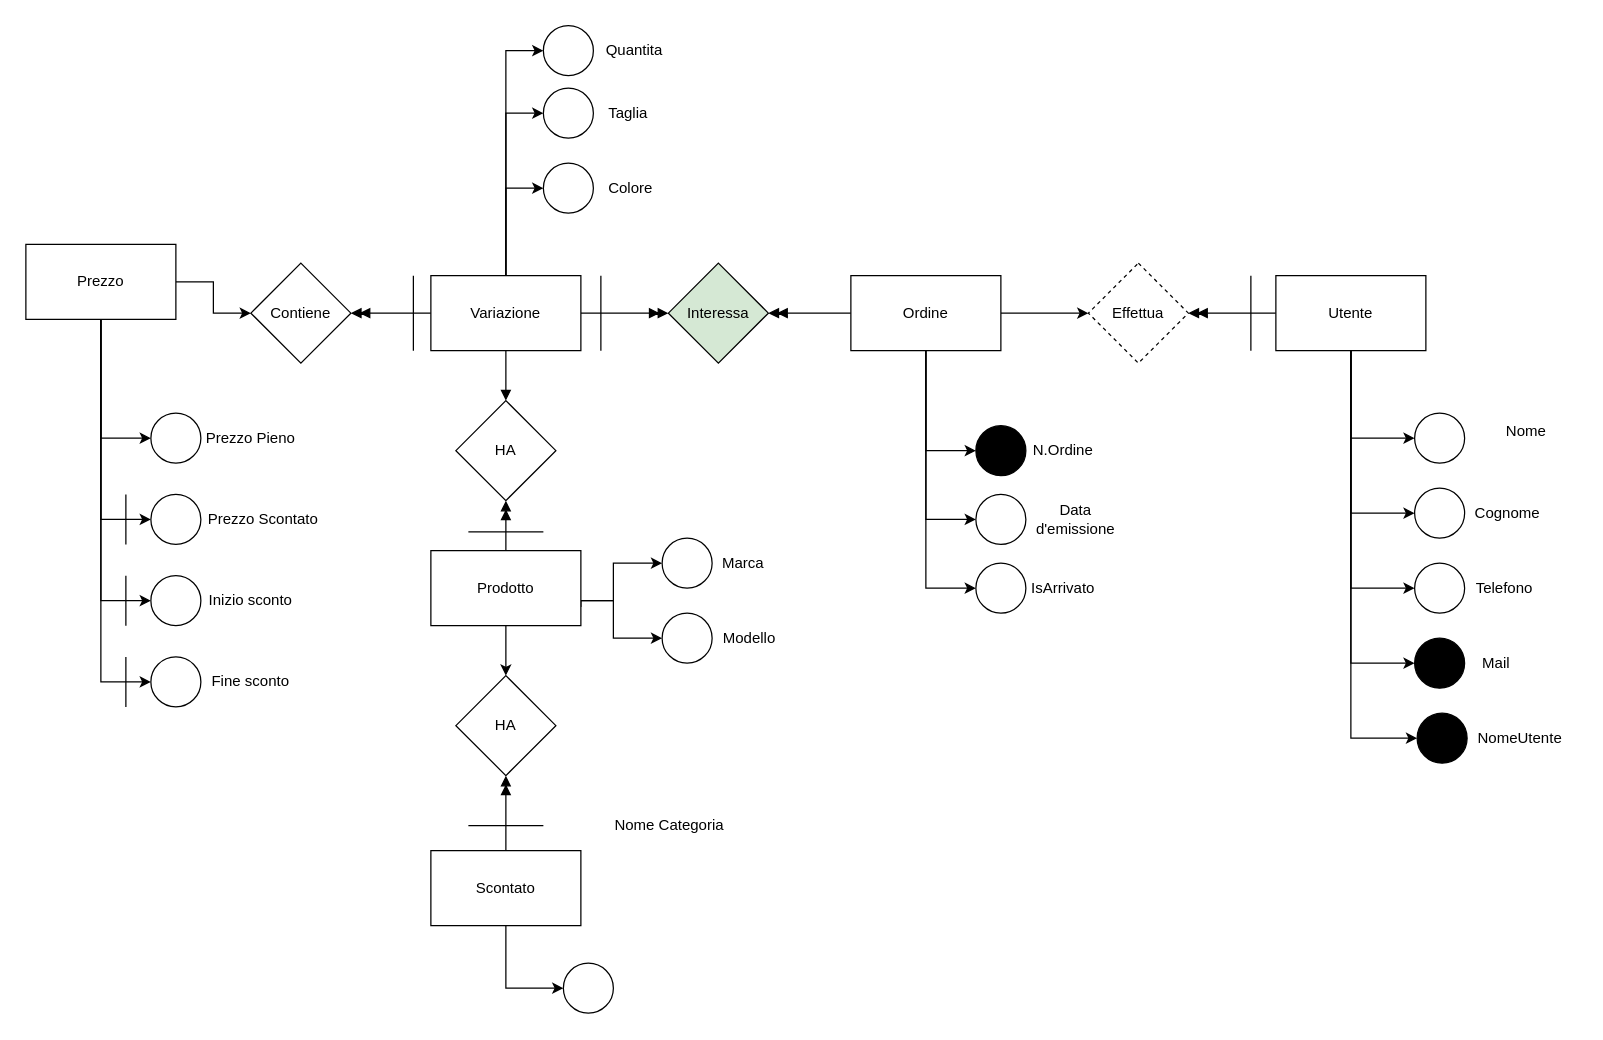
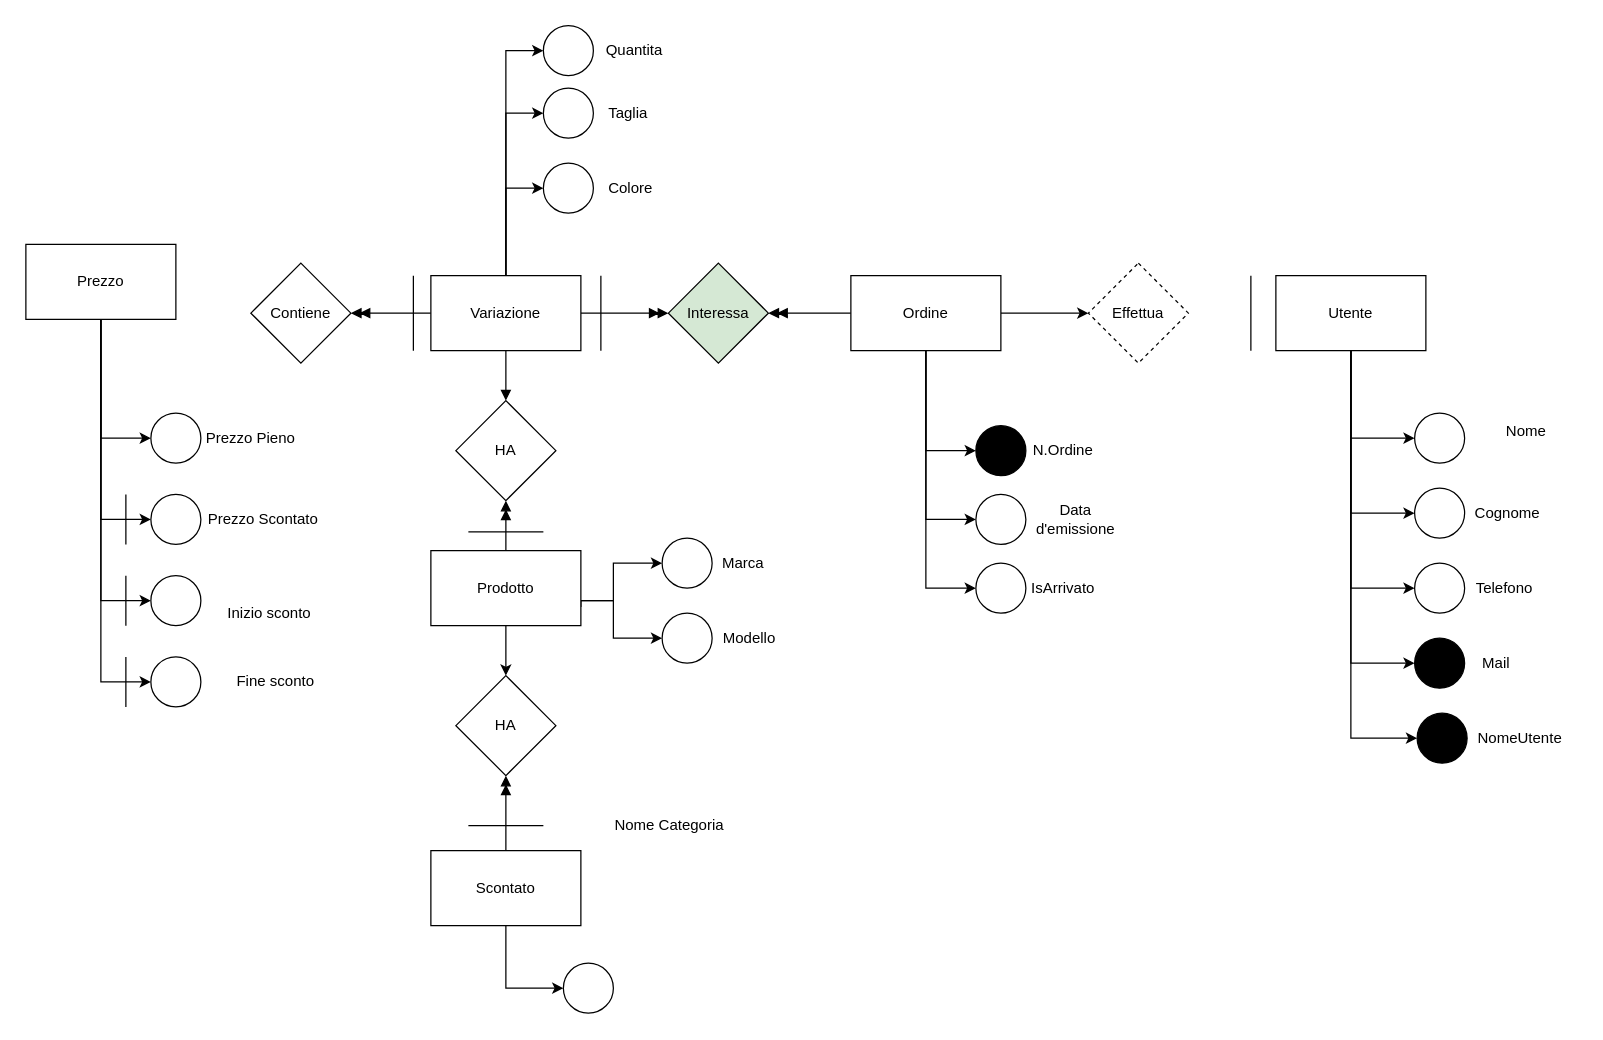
edge "Prezzo" -> "Contiene": removed
edge "Utente" -> "Effettua": removed
node "Inizio sconto": moved (251, 601) -> (269, 613)
node "Fine sconto": moved (251, 682) -> (276, 682)
